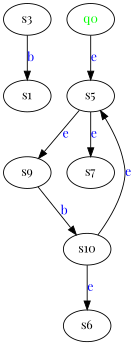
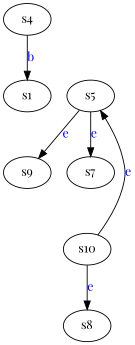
node "s3": label "s3" -> "s4"
node "q0": removed
edge "s9" -> "s10": removed, label "b"
node "s6": label "s6" -> "s8"
